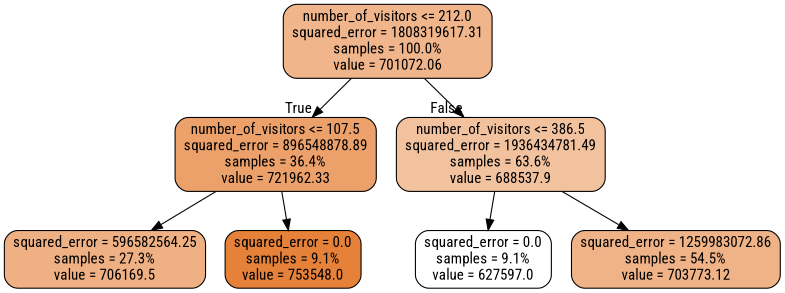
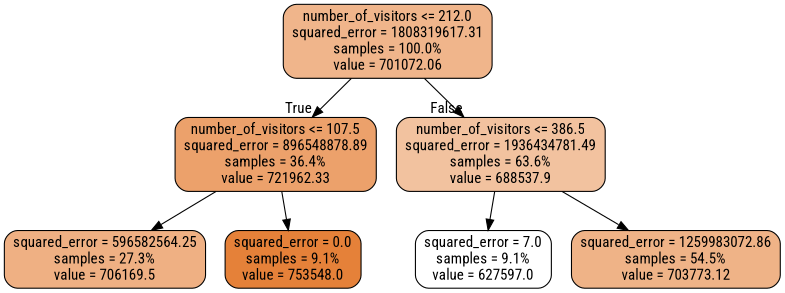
node "squared_error = 0.0 samples = 9.1% value = 627597.0": label "squared_error = 0.0 samples = 9.1% value = 627597.0" -> "squared_error = 7.0 samples = 9.1% value = 627597.0"
